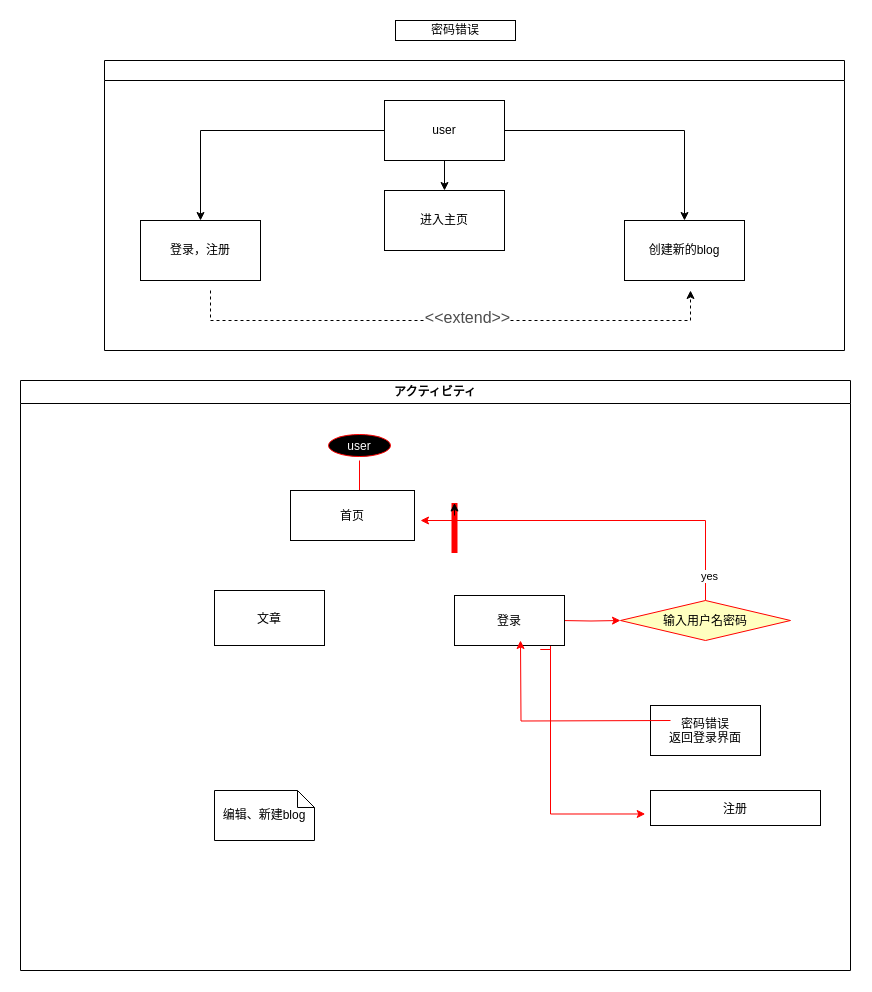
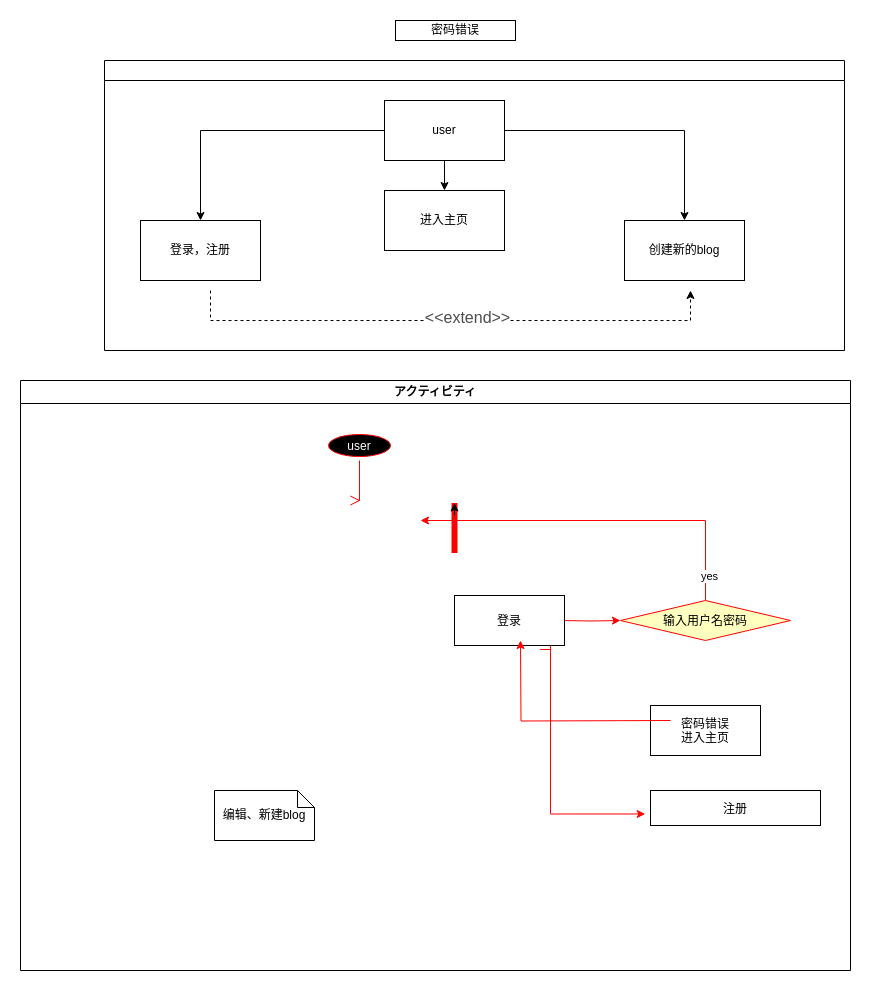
node "首页": removed
node "文章": removed
node "密码错误 返回登录界面": label "密码错误 返回登录界面" -> "密码错误 进入主页"
